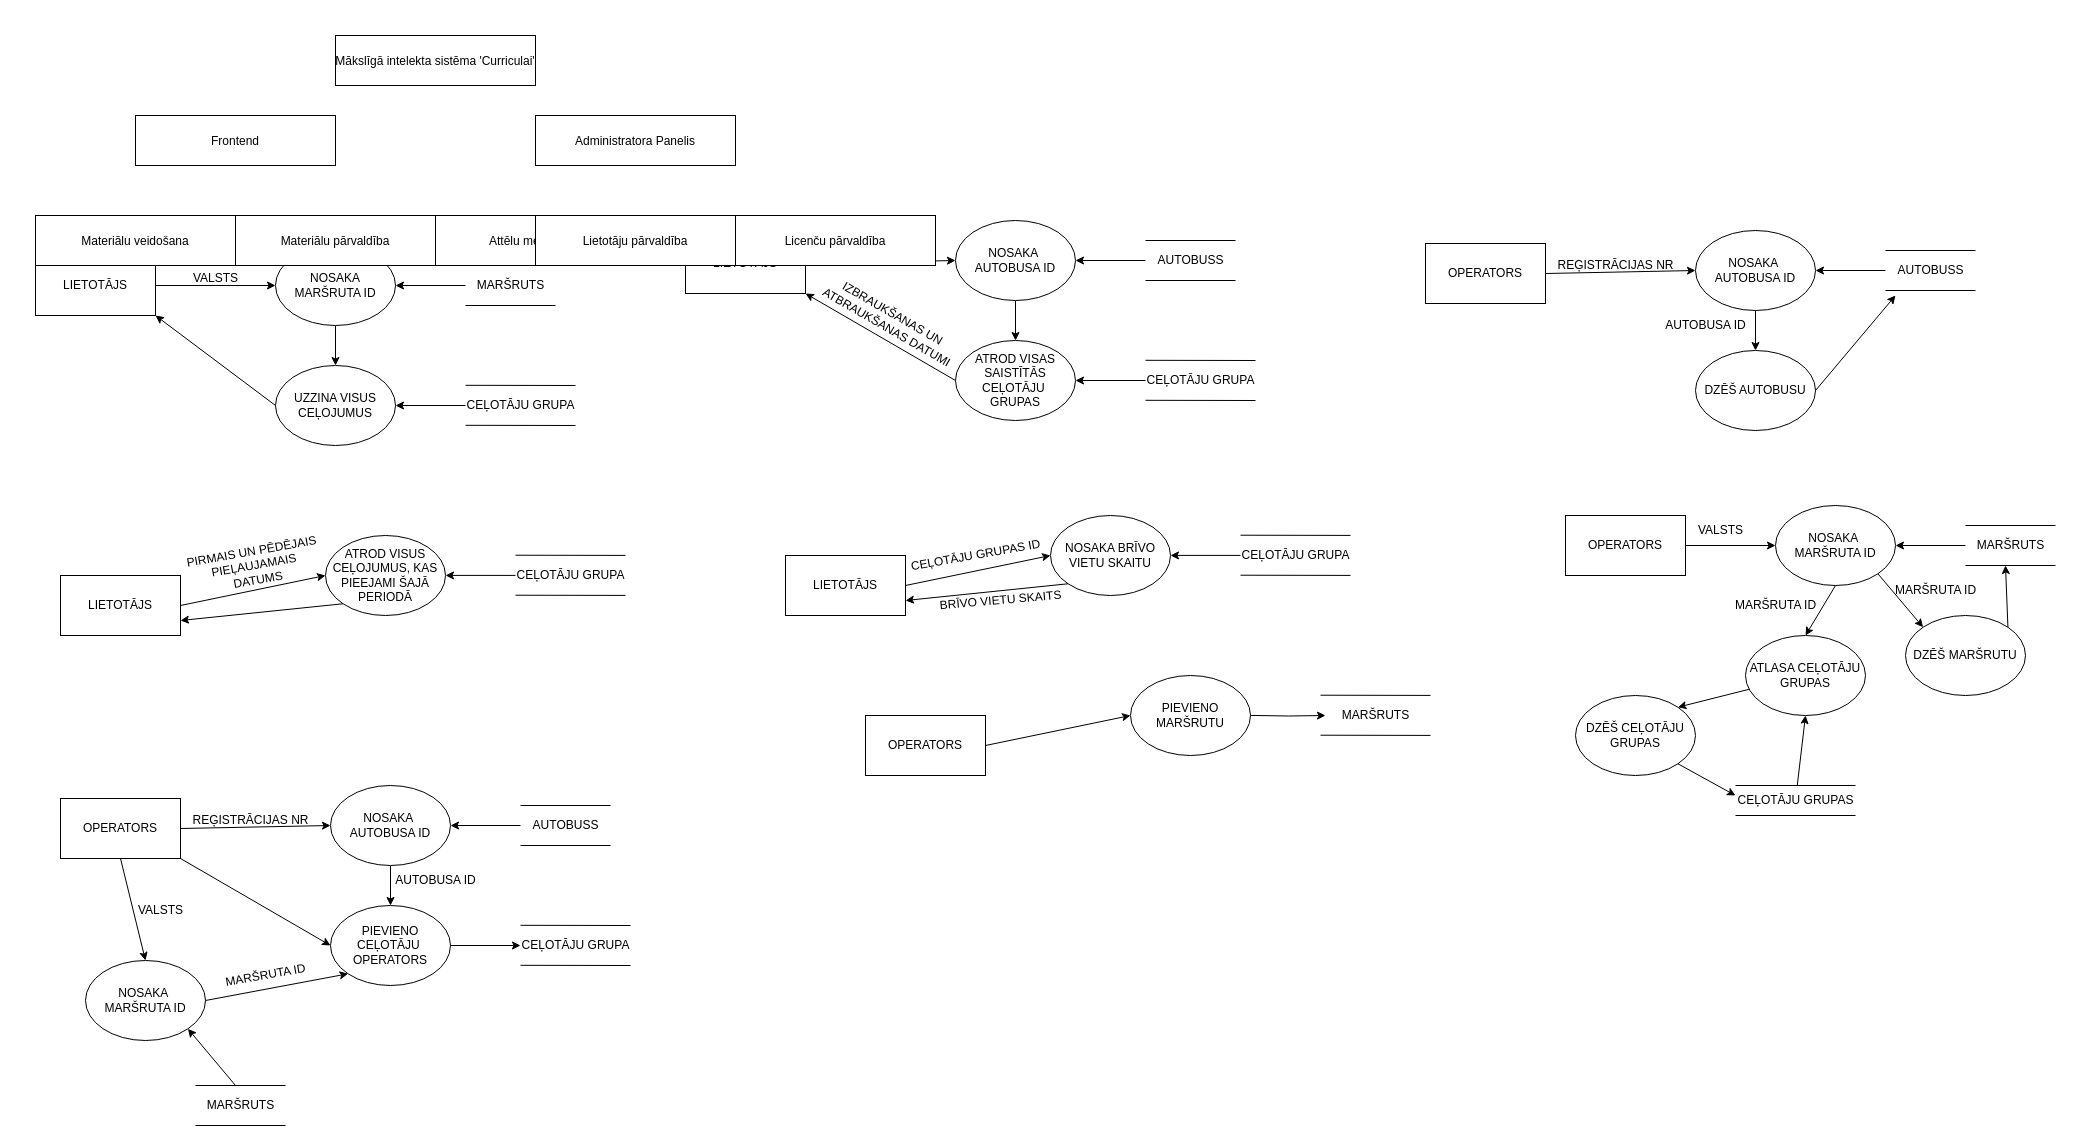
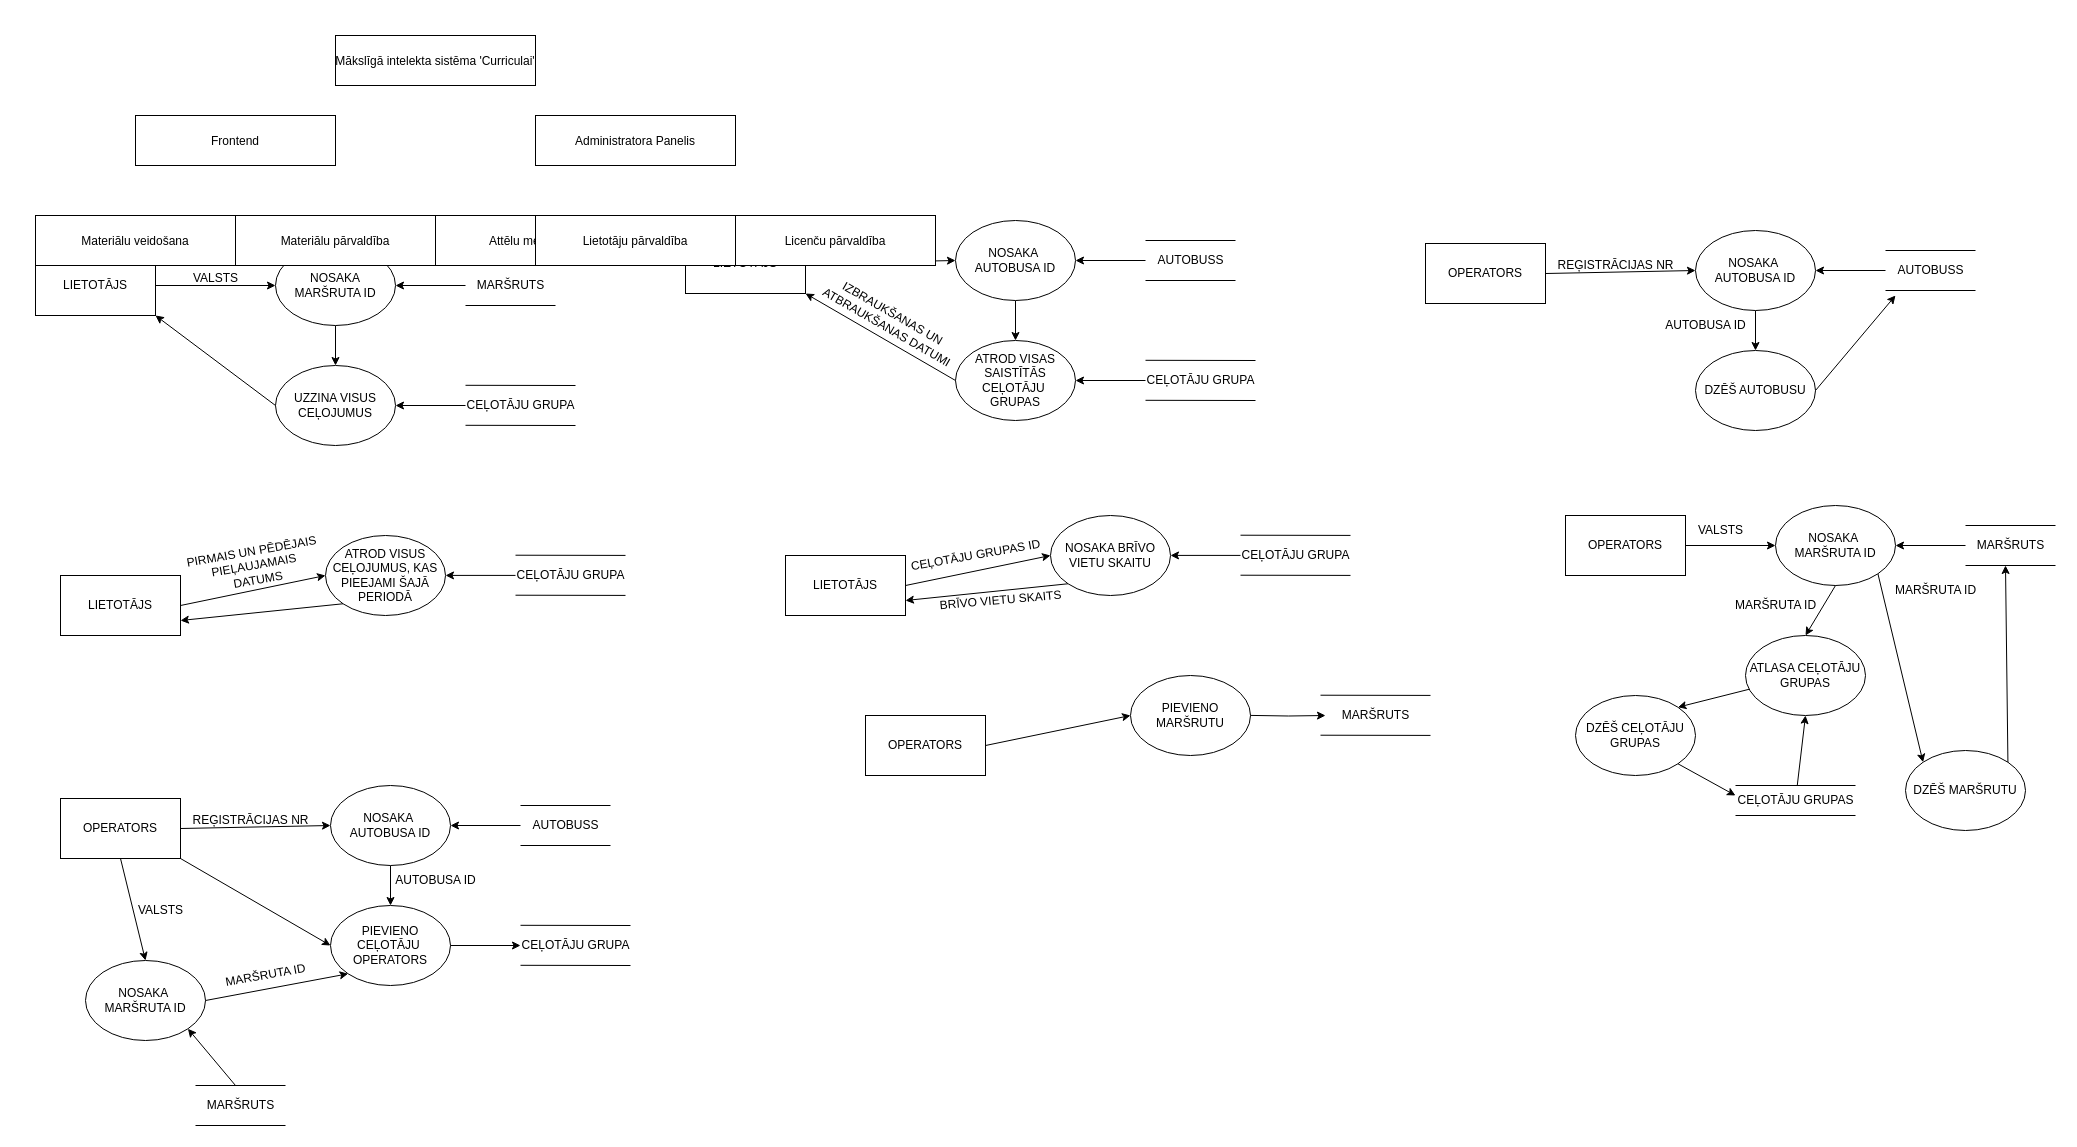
node "DZĒŠ MARŠRUTU": moved (1966, 656) -> (1966, 791)
